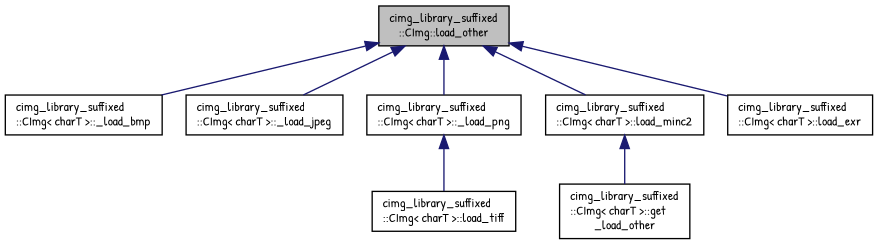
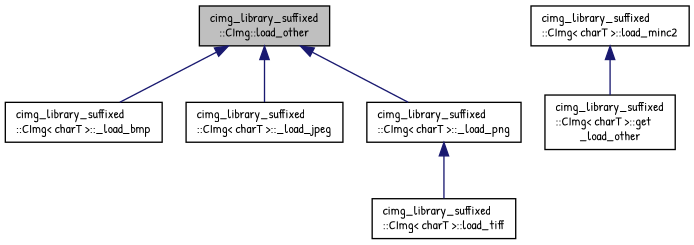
edge "cimg_library_suffixed ::CImg< charT >::load_minc2" -> "cimg_library_suffixed ::CImg::load_other": removed
node "cimg_library_suffixed ::CImg< charT >::load_exr": removed
